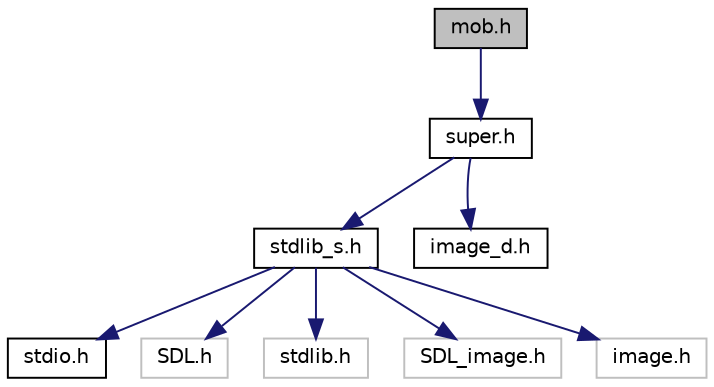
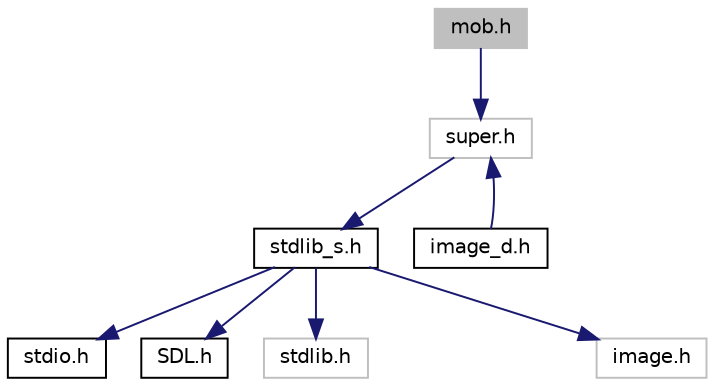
node "mob.h": color black -> grey75
node "super.h": color black -> grey75
edge "super.h" -> "image_d.h": reversed
node "SDL.h": color grey75 -> black
node "SDL_image.h": removed
